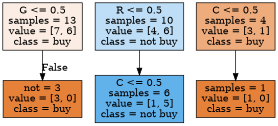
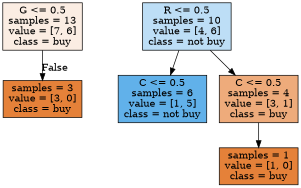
edge "R <= 0.5 samples = 10 value = [4, 6] class = not buy" -> "C <= 0.5 samples = 4 value = [3, 1] class = buy": added
node "not = 3 value = [3, 0] class = buy": label "not = 3 value = [3, 0] class = buy" -> "samples = 3 value = [3, 0] class = buy"
